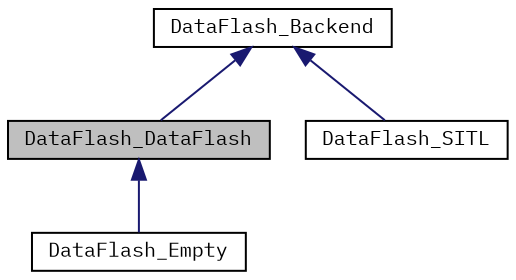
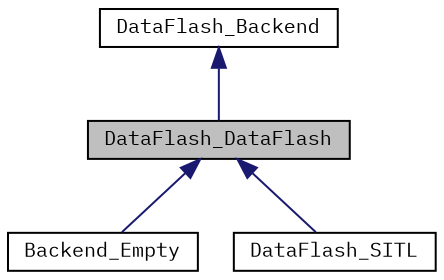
edge "DataFlash_SITL" -> "DataFlash_Backend": now "DataFlash_SITL" -> "DataFlash_DataFlash"
node "DataFlash_Empty": label "DataFlash_Empty" -> "Backend_Empty"
